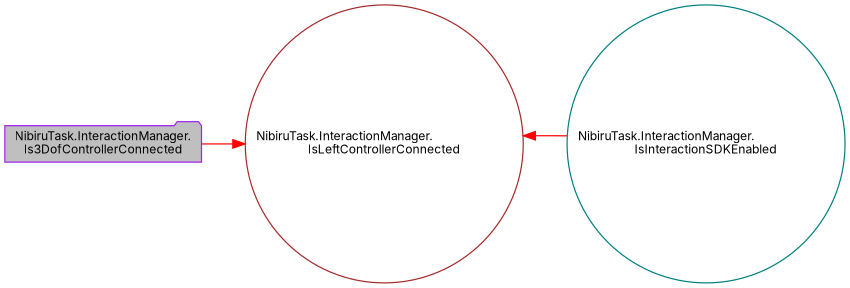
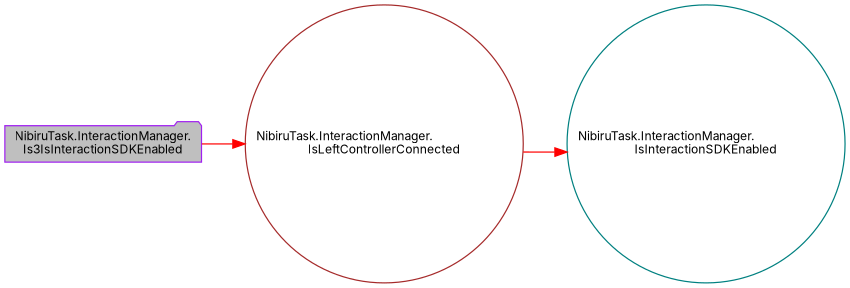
edge "NibiruTask.InteractionManager. IsInteractionSDKEnabled" -> "NibiruTask.InteractionManager. IsLeftControllerConnected": reversed
node "NibiruTask.InteractionManager. Is3DofControllerConnected": label "NibiruTask.InteractionManager. Is3DofControllerConnected" -> "NibiruTask.InteractionManager. Is3IsInteractionSDKEnabled"
